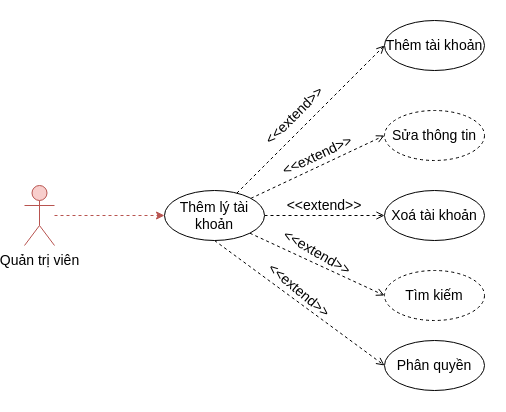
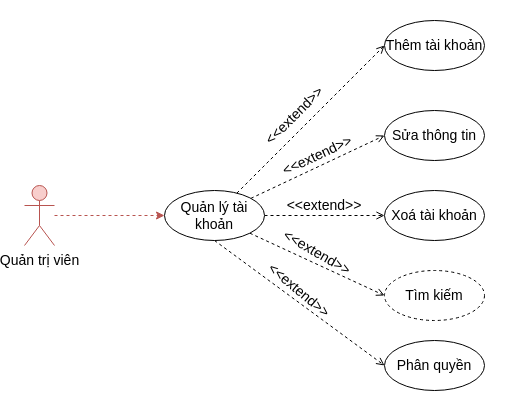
node "Sửa thông tin": style dashed -> solid
node "Thêm lý tài khoản": label "Thêm lý tài khoản" -> "Quản lý tài khoản"
